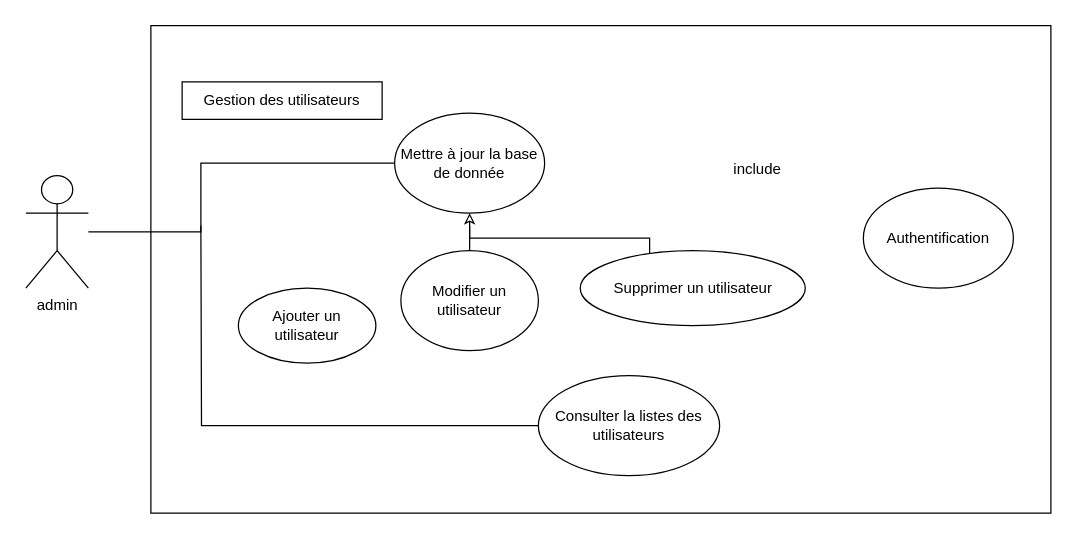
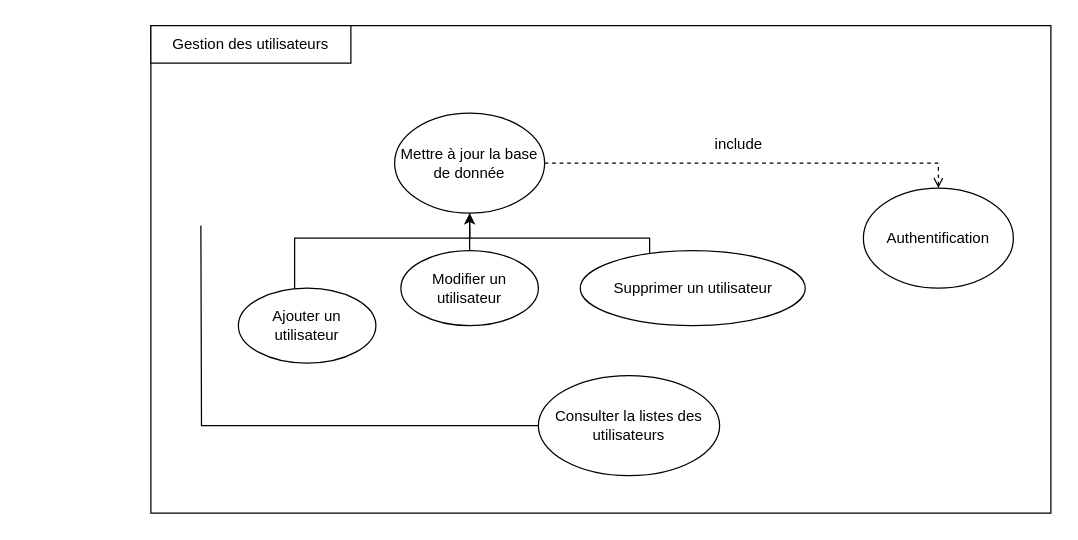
node "Gestion des utilisateurs": moved (282, 101) -> (251, 44)
edge "Mettre à jour la base de donnée" -- "admin": removed
edge "Mettre à jour la base de donnée" -> "Authentification": added
node "include": moved (757, 169) -> (738, 144)
node "admin": removed
edge "Ajouter un utilisateur" -> "Mettre à jour la base de donnée": added
edge "Supprimer un utilisateur" -> "Mettre à jour la base de donnée": arrowhead classic -> none
node "Modifier un utilisateur": size 138x100 -> 138x75
